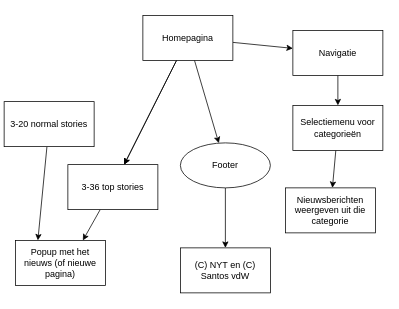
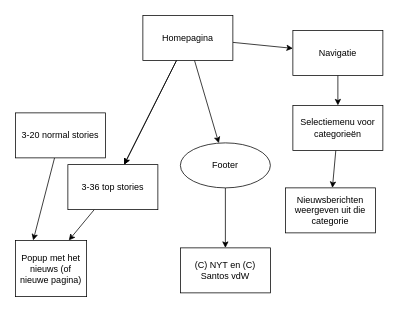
node "3-20 normal stories": moved (49, 124) -> (60, 135)
node "Popup met het nieuws (of nieuwe pagina)": size 90x45 -> 71x56
